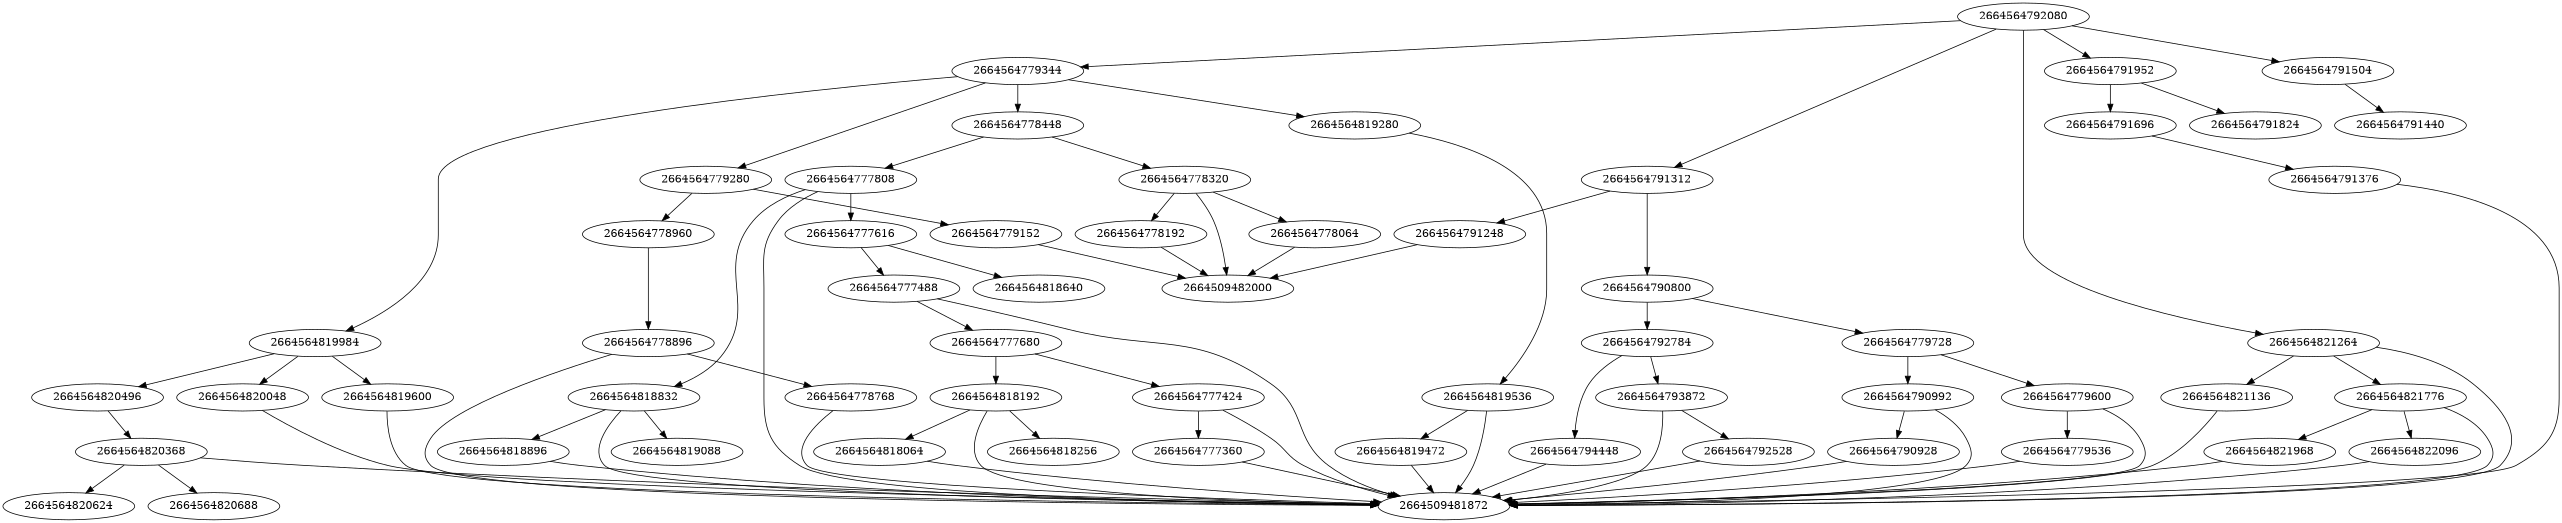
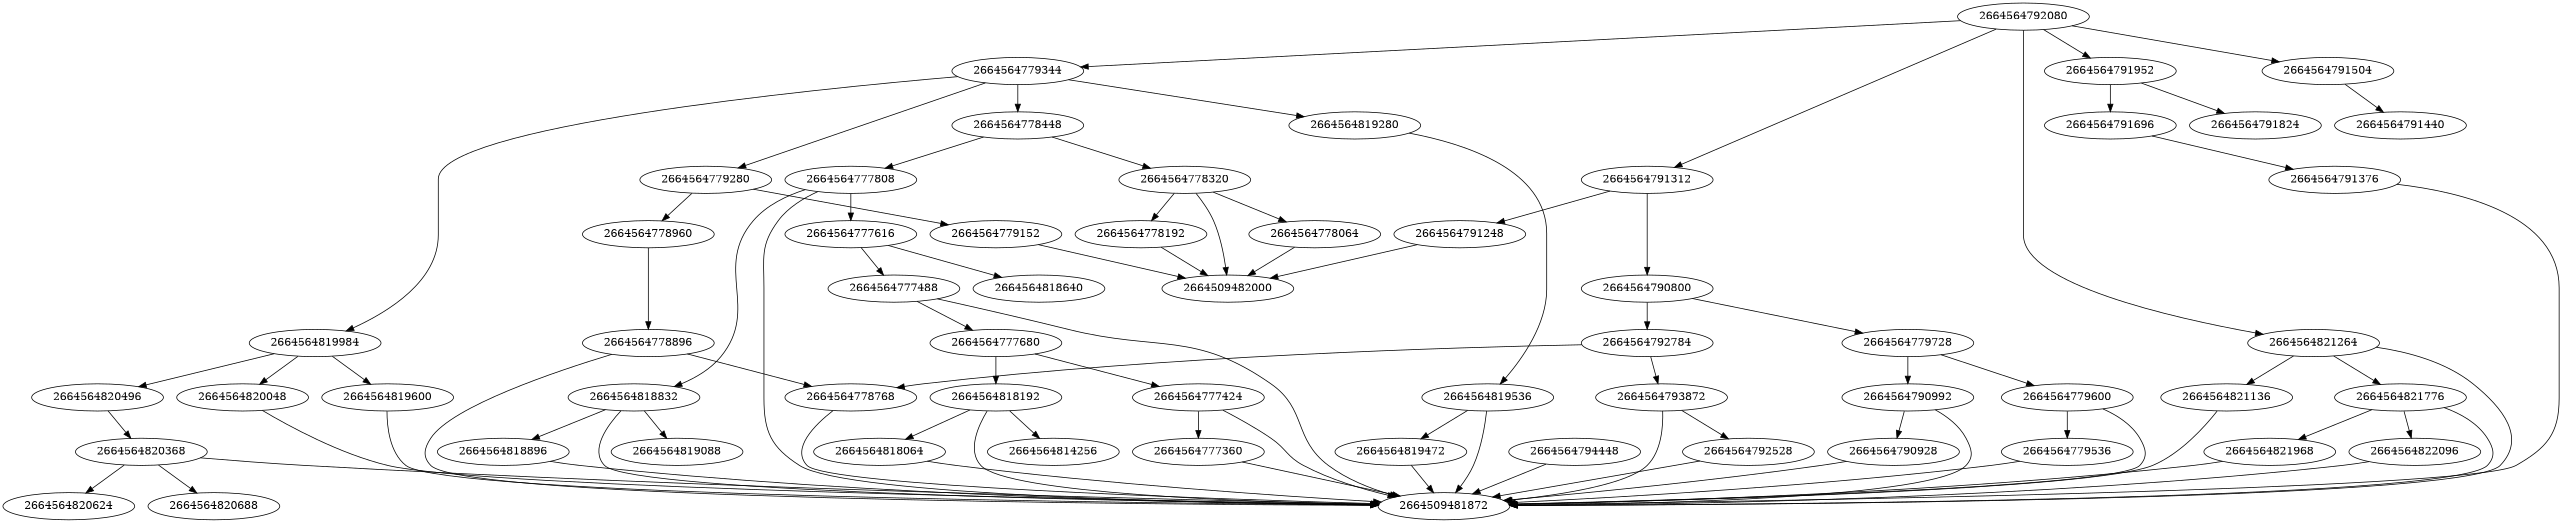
edge "2664564792784" -> "2664564794448": now "2664564792784" -> "2664564778768"
node "2664564818256": label "2664564818256" -> "2664564814256"
